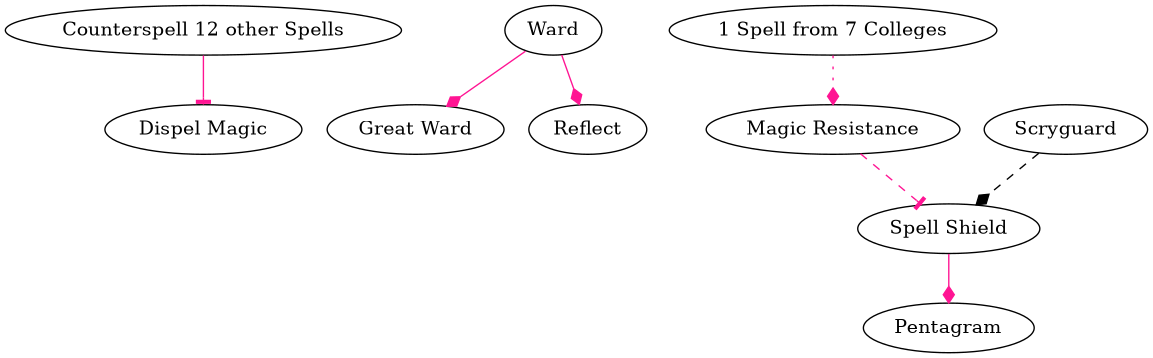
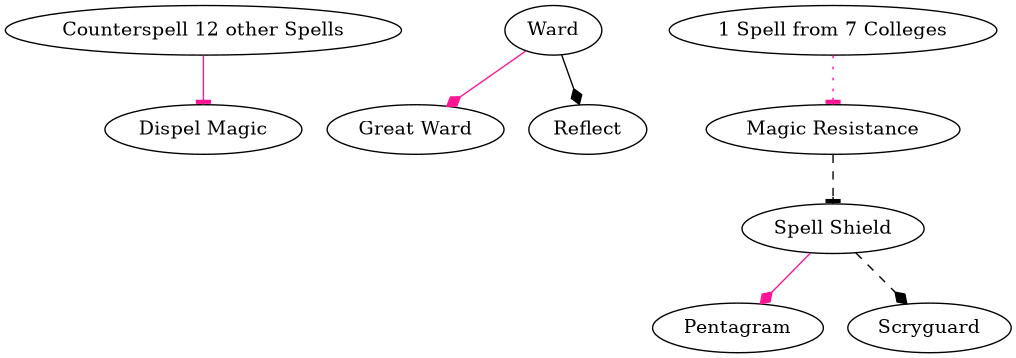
edge "Ward" -> "Reflect": color deeppink -> black
edge "1 Spell from 7 Colleges" -> "Magic Resistance": arrowhead diamond -> tee
edge "Scryguard" -> "Spell Shield": reversed
edge "Magic Resistance" -> "Spell Shield": color deeppink -> black
